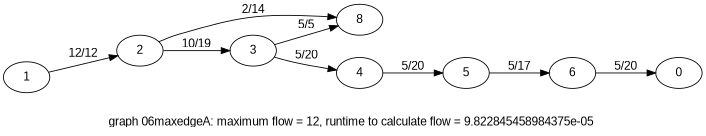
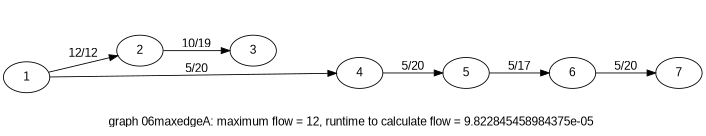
node "8": removed
edge "3" -> "4": now "1" -> "4"
node "0": label "0" -> "7"
